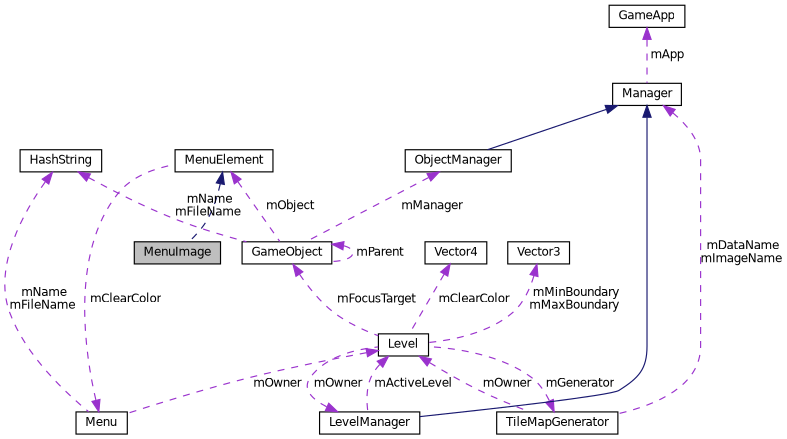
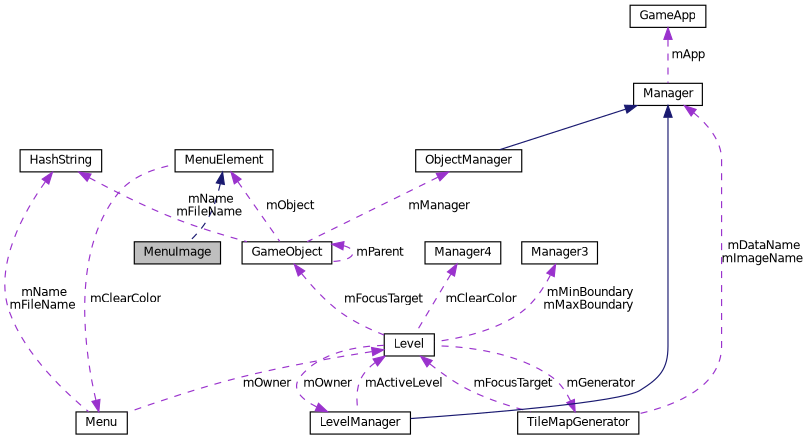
node "Vector4": label "Vector4" -> "Manager4"
node "Vector3": label "Vector3" -> "Manager3"
edge "TileMapGenerator" -> "Level": label " mOwner" -> " mFocusTarget"
